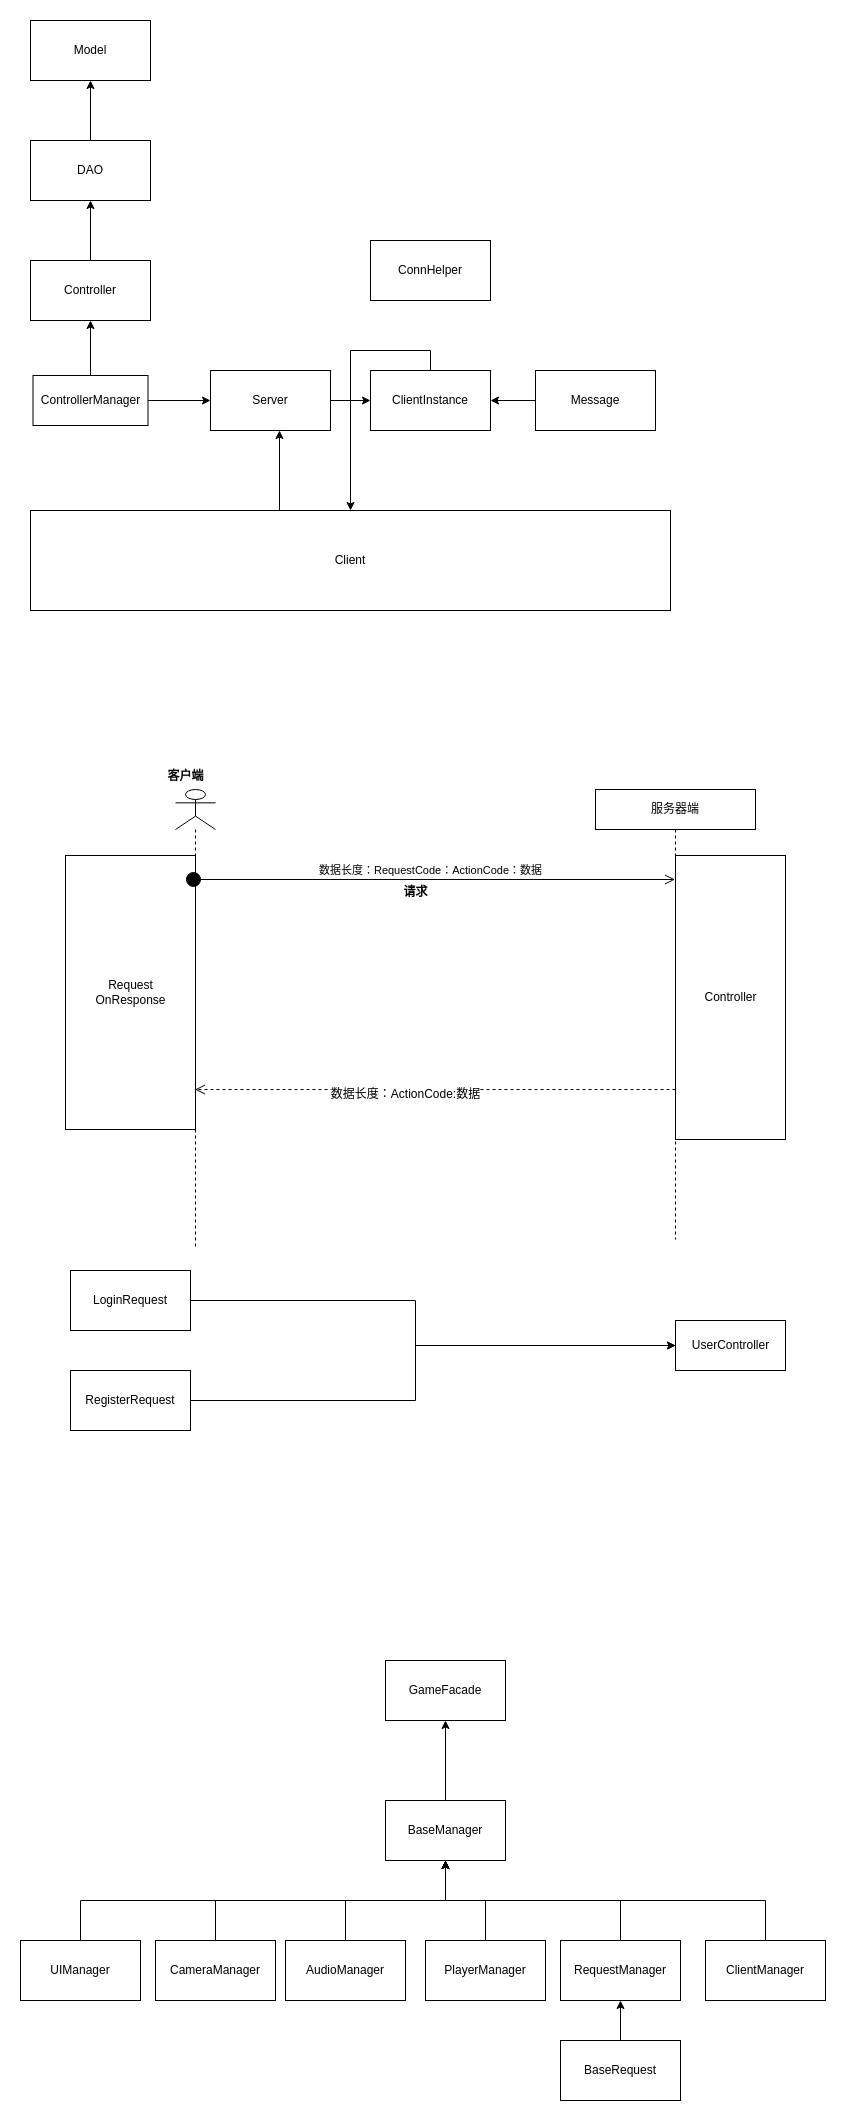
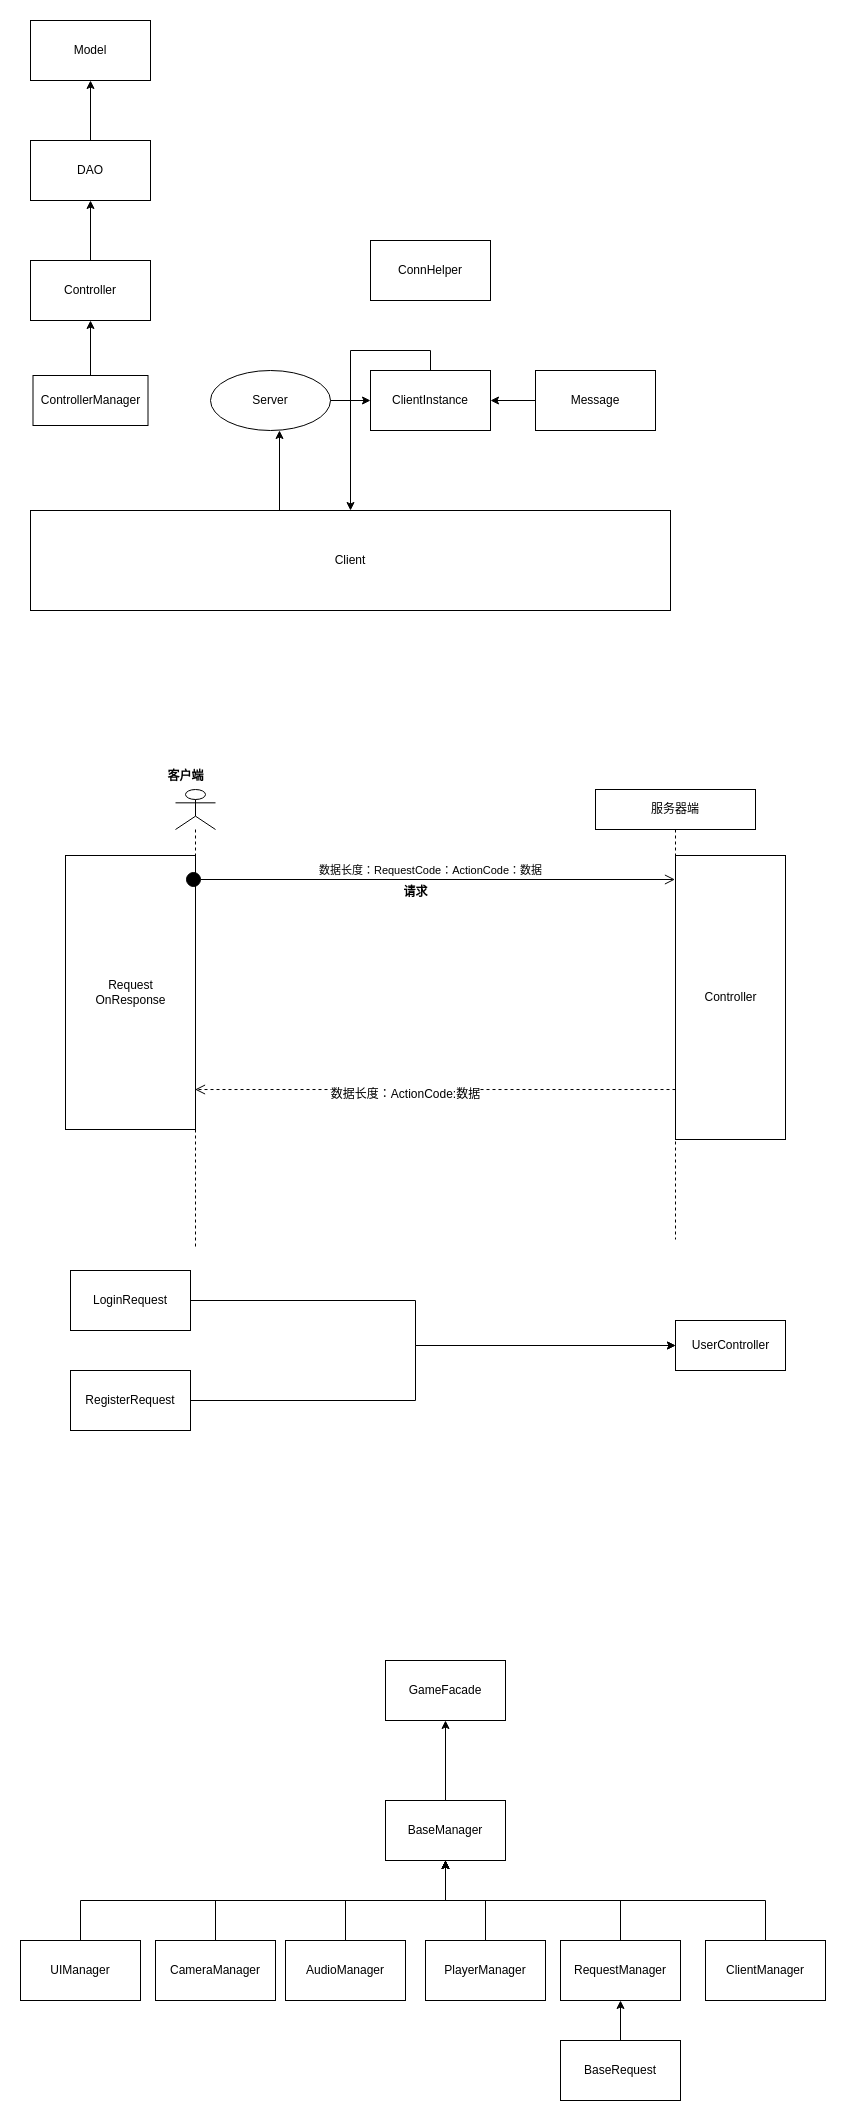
edge "ControllerManager" -> "Server": removed
node "Server": shape rectangle -> ellipse
